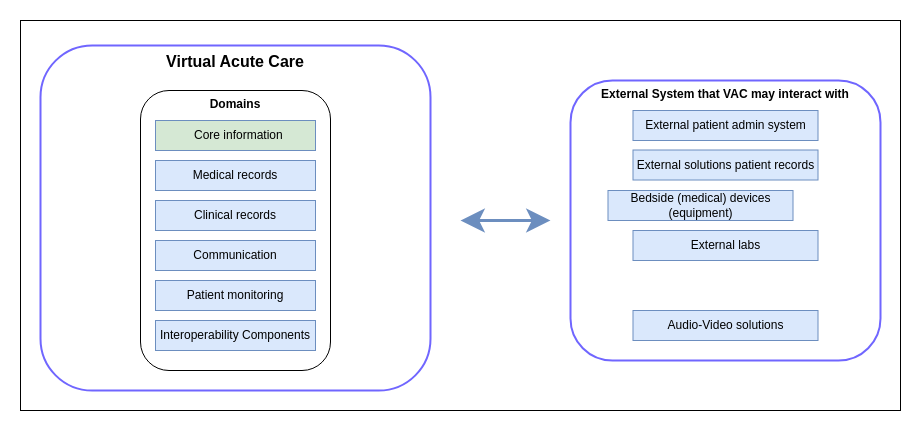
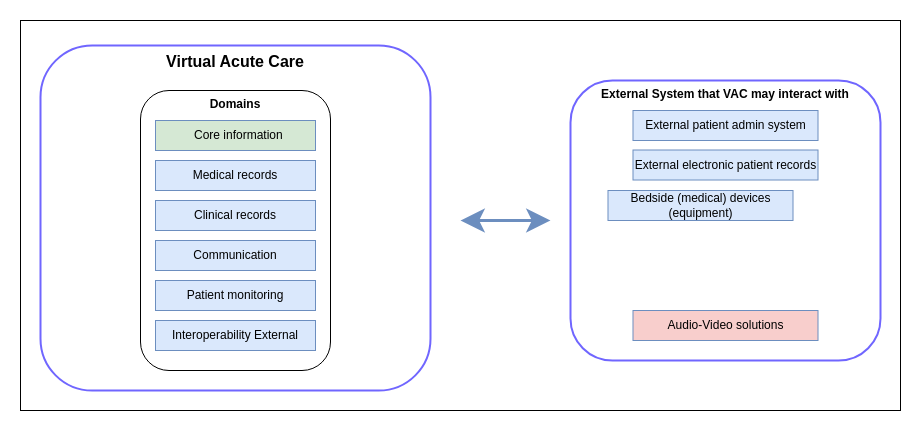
node "External solutions patient records": label "External solutions patient records" -> "External electronic patient records"
node "External labs": removed
node "Audio-Video solutions": fillcolor #dae8fc -> #f8cecc
node "Interoperability Components": label "Interoperability Components" -> "Interoperability External"
